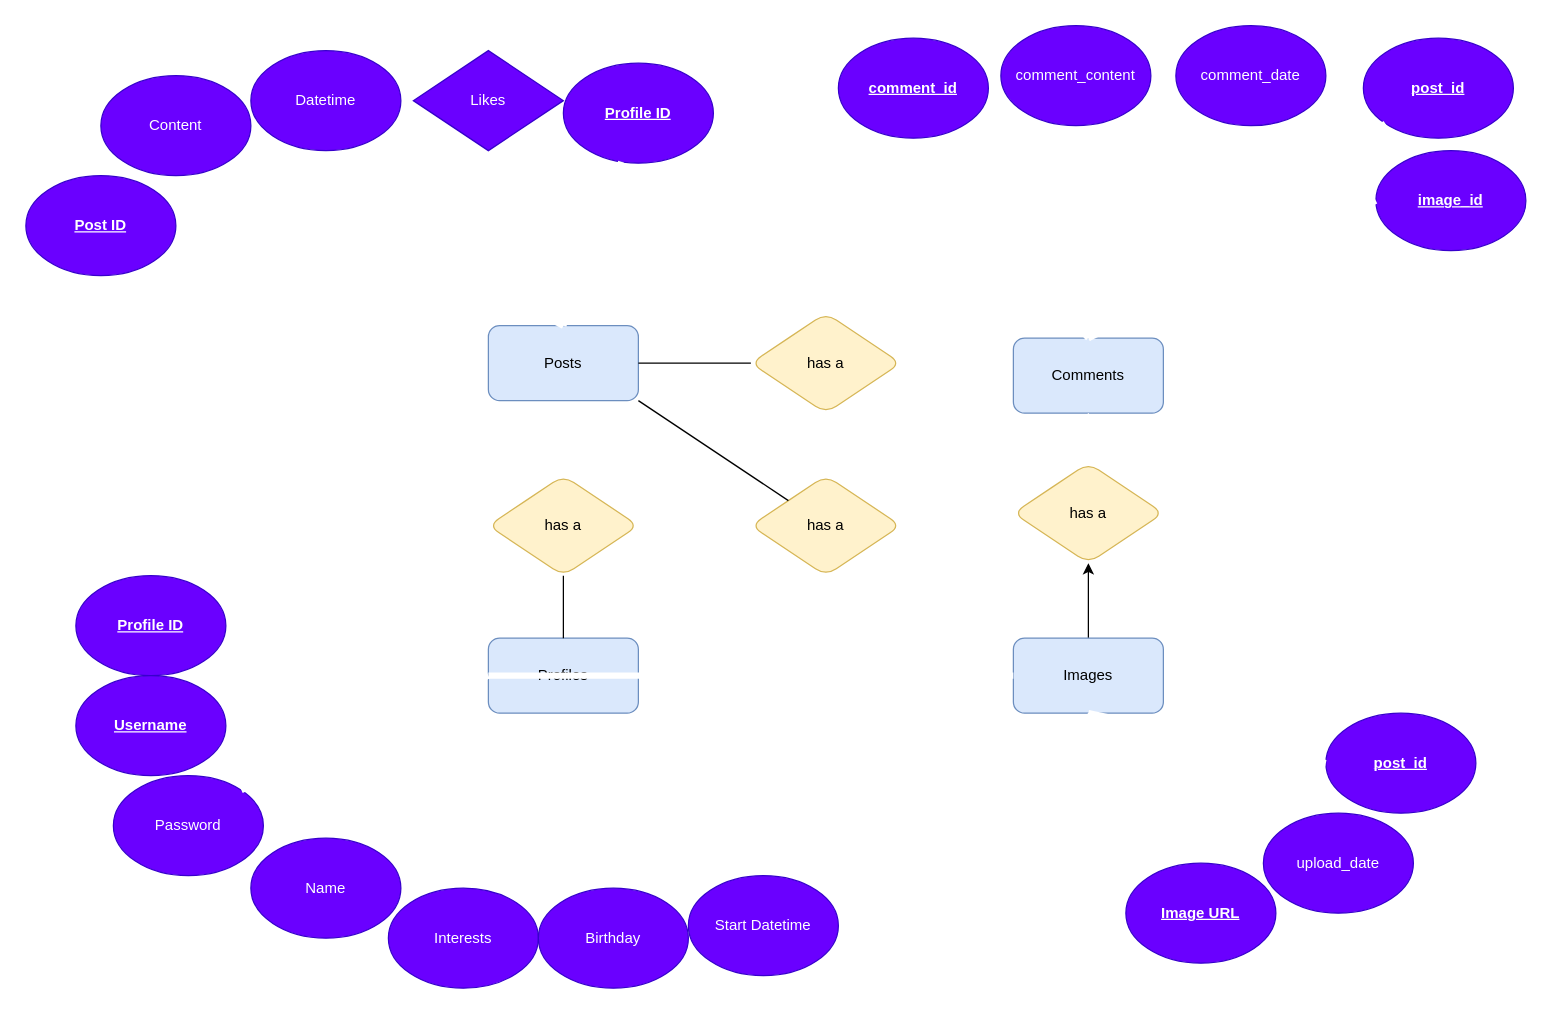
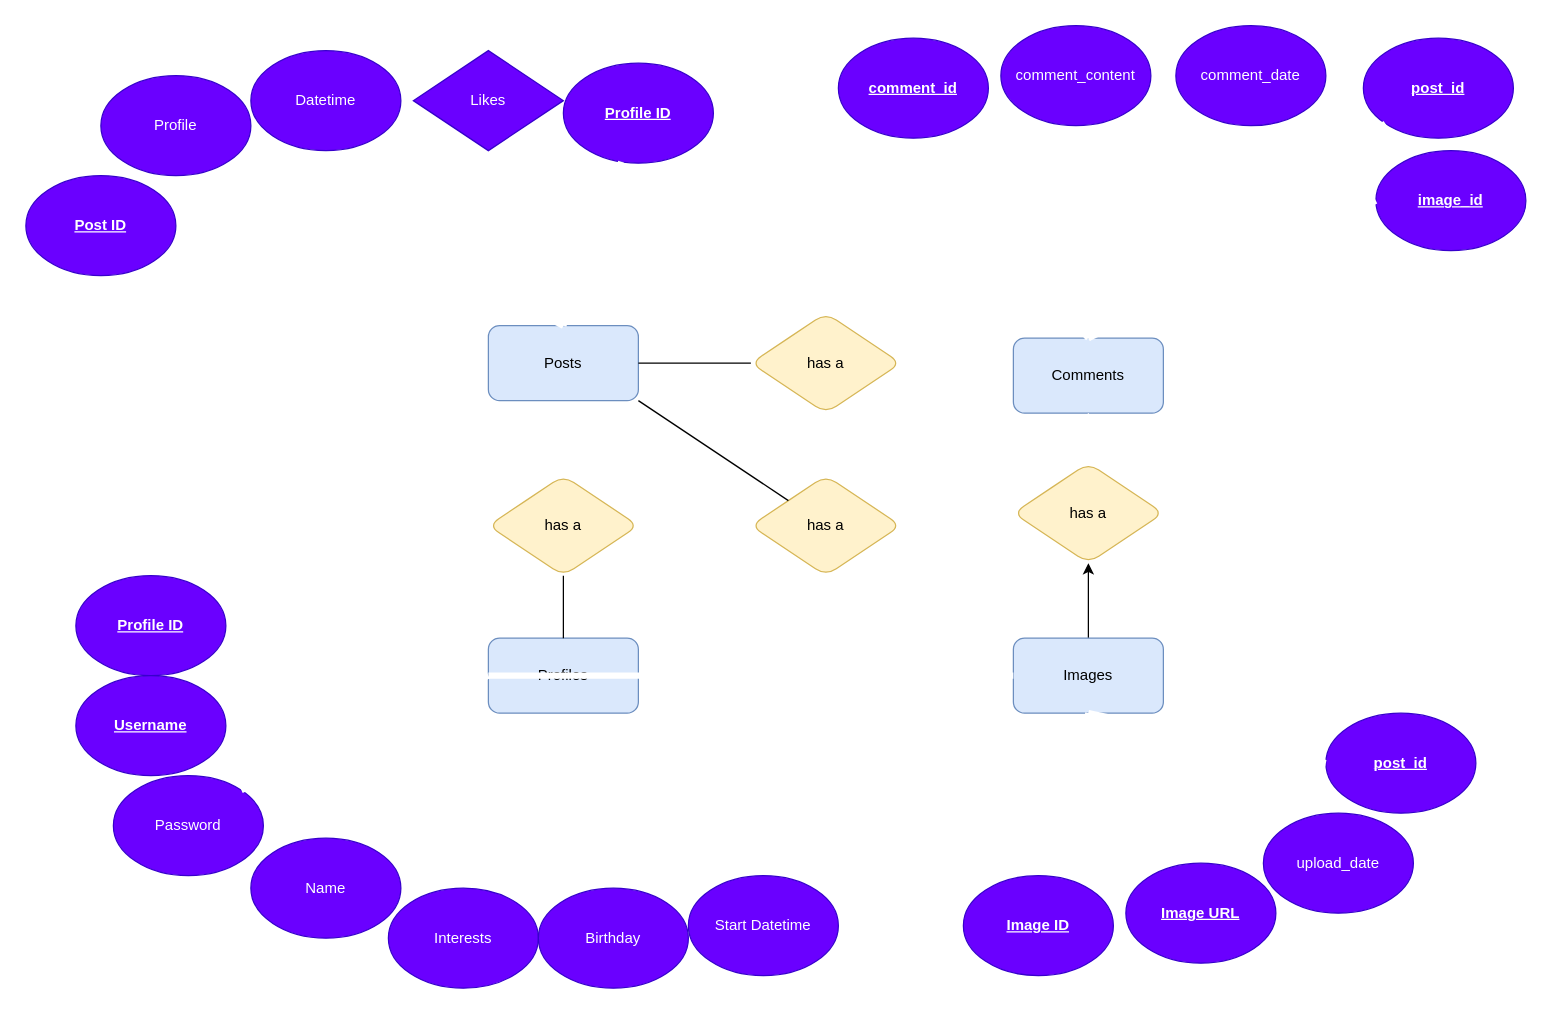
node "Content": label "Content" -> "Profile"
edge "Images" -- "Image ID": added
node "Image ID": added
